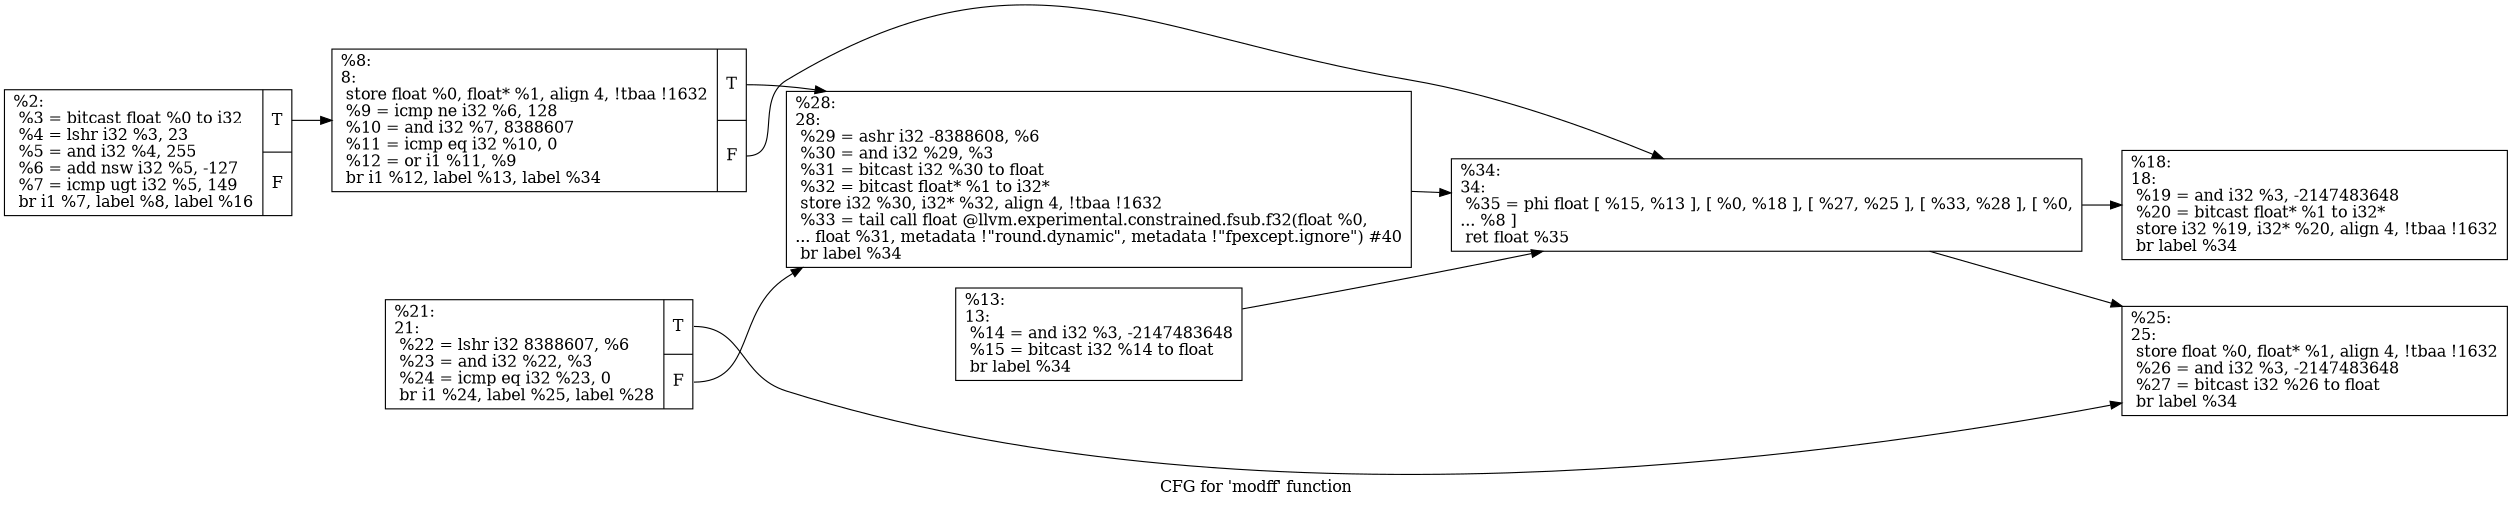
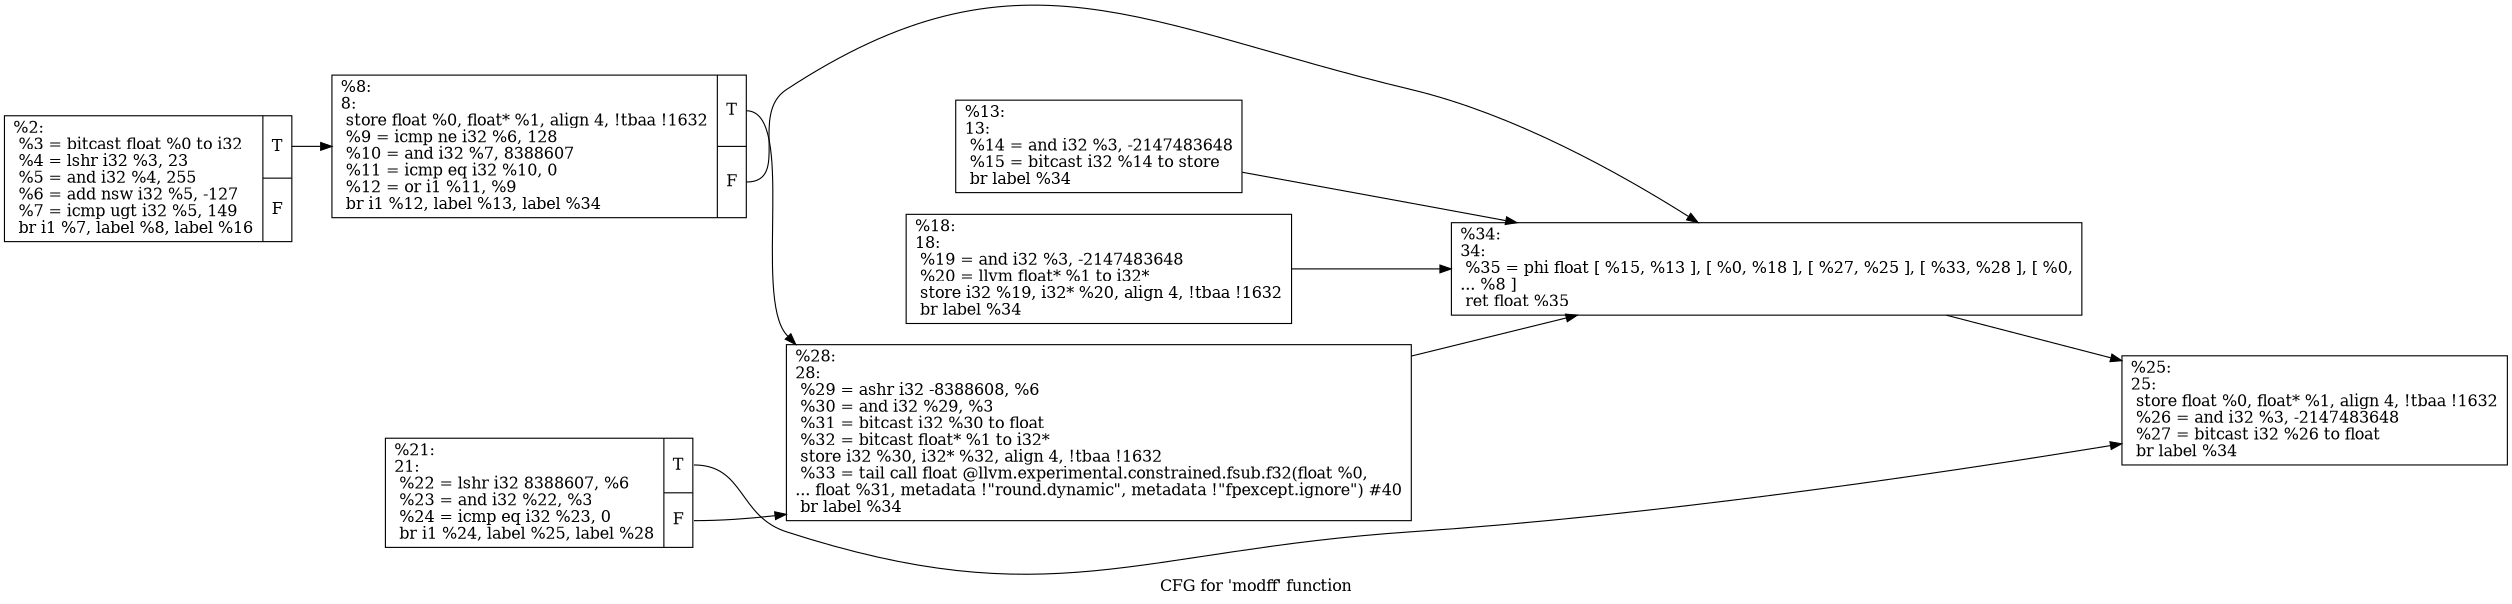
edge "%34:" -> "%18:": reversed
node "%18:": text "%20 = bitcast float* %1 to i32*" -> "%20 = llvm float* %1 to i32*"
node "%13:": text "%15 = bitcast i32 %14 to float" -> "%15 = bitcast i32 %14 to store"
